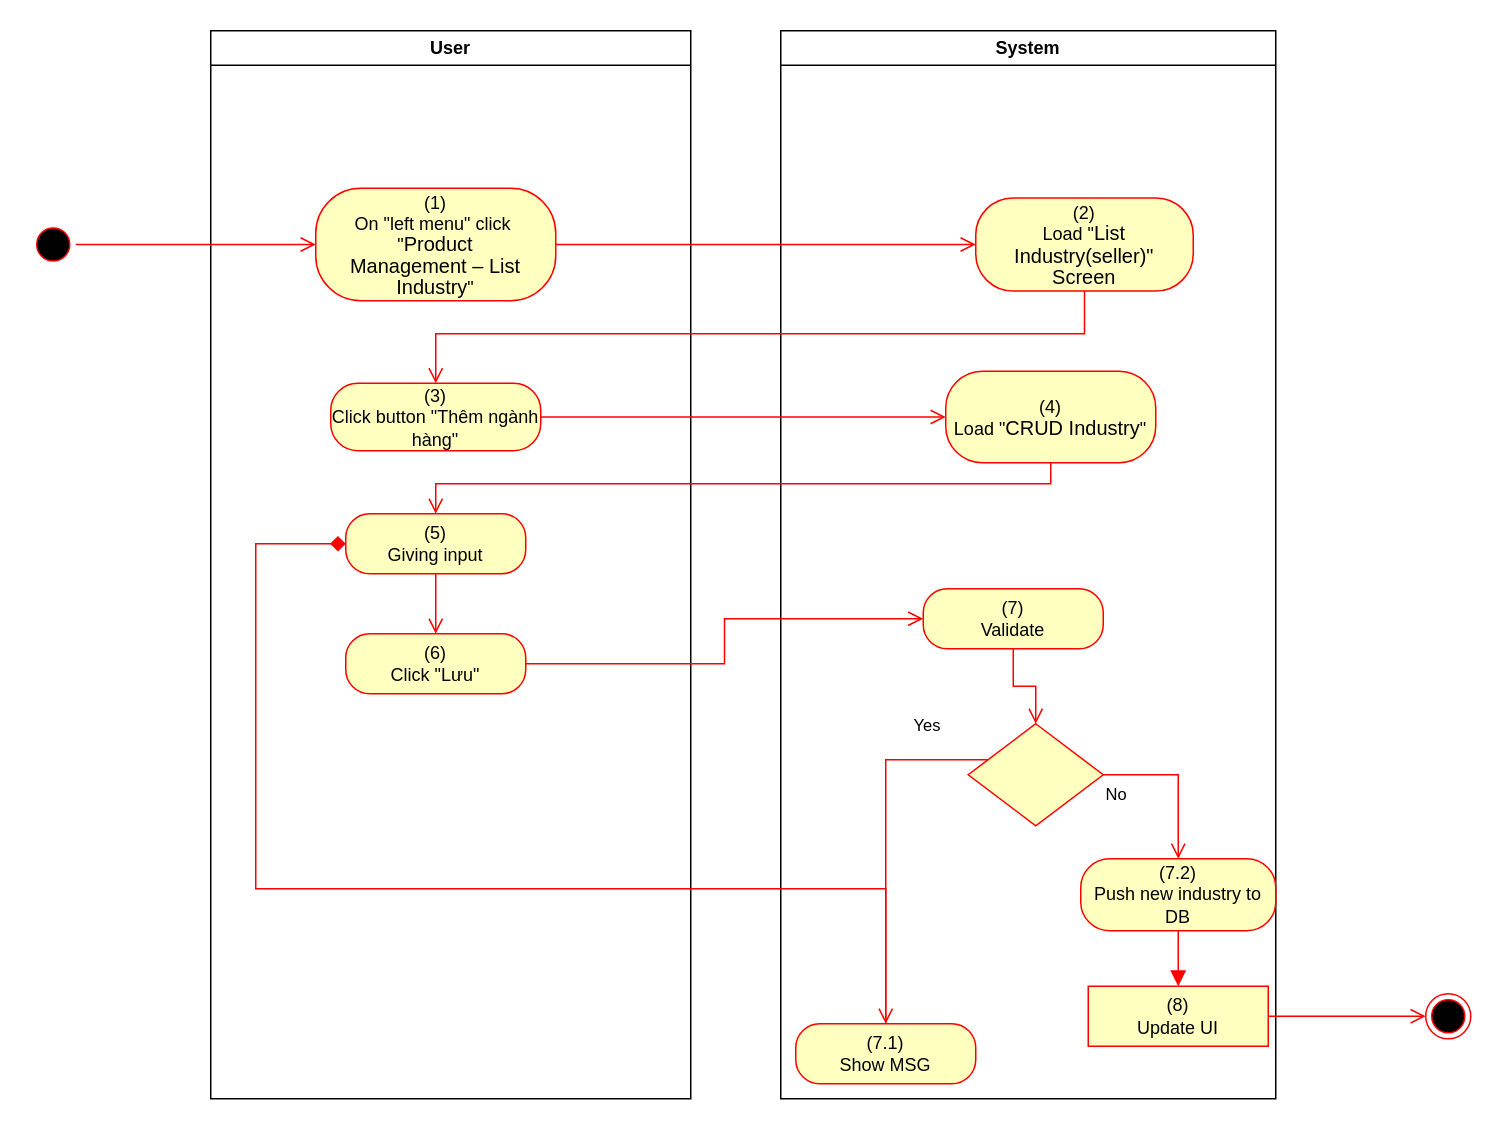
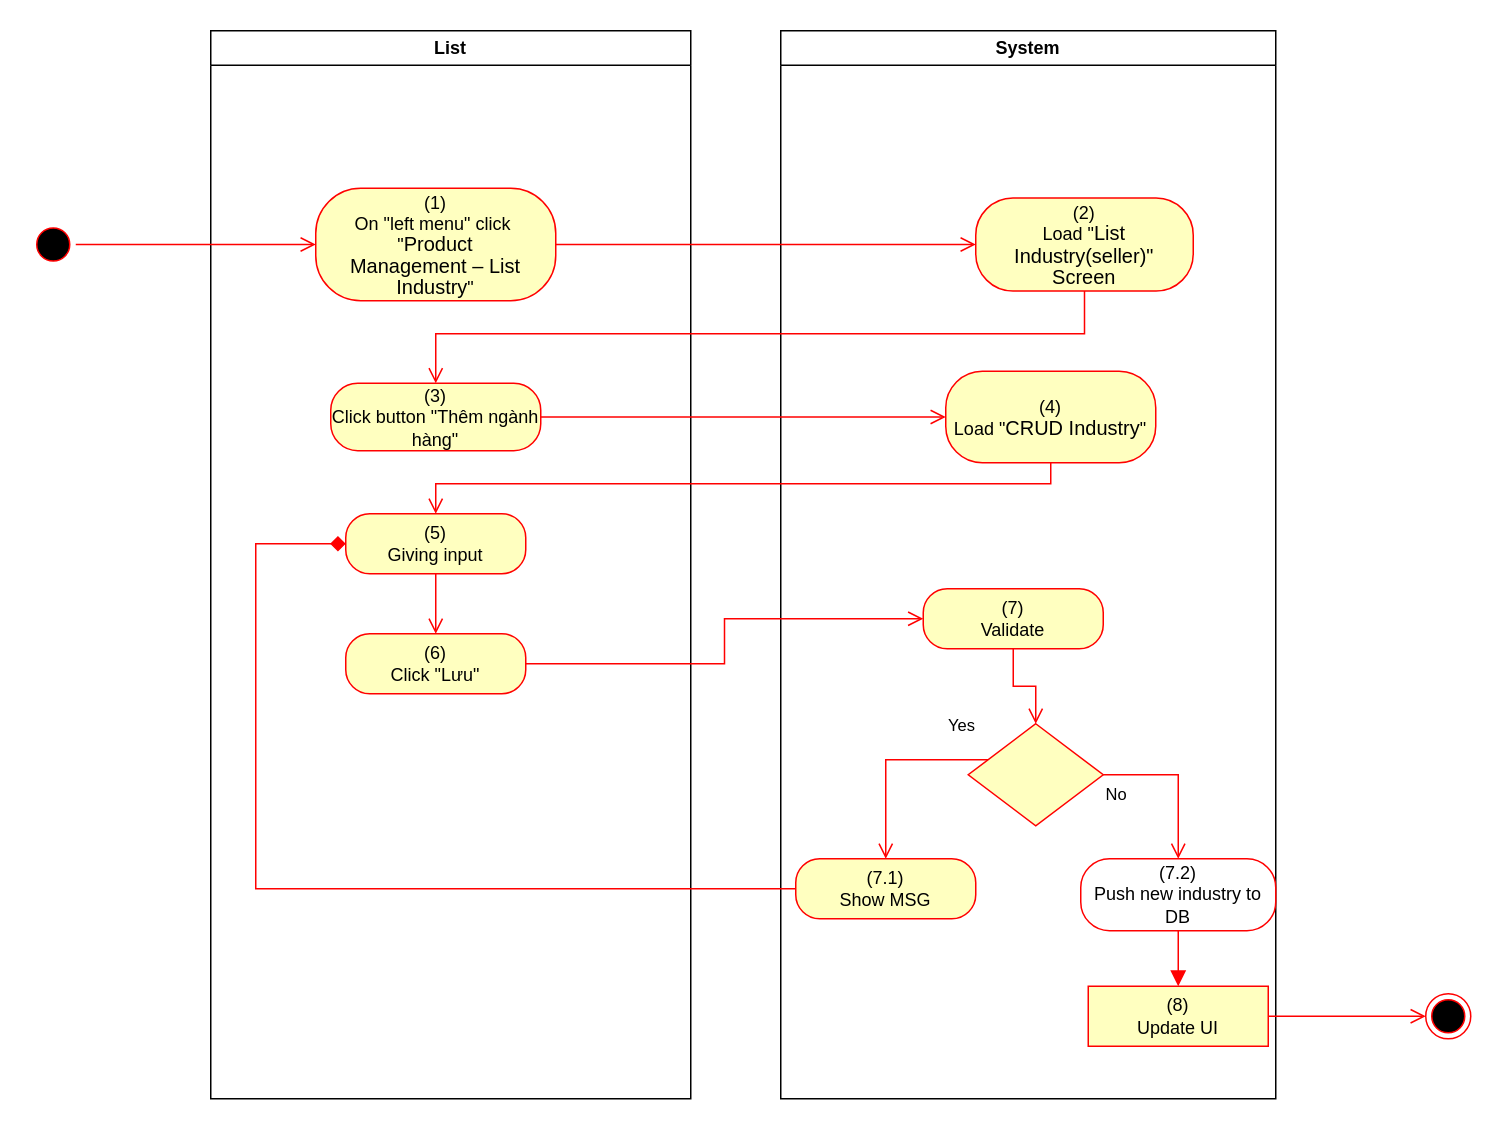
node "User": label "User" -> "List"
node "(7.2) Push new industry to DB": fillcolor #ffffc0 -> #ffffff
node "(7.1) Show MSG": moved (886, 1054) -> (886, 889)
